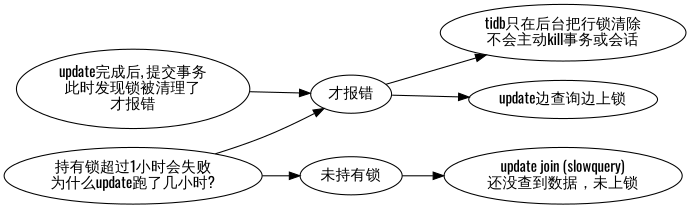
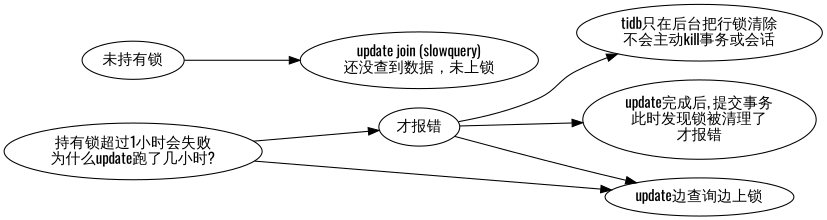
edge "update完成后, 提交事务 此时发现锁被清理了 才报错" -> "才报错": reversed
edge "持有锁超过1小时会失败 为什么update跑了几小时?" -> "未持有锁": now "持有锁超过1小时会失败 为什么update跑了几小时?" -> "update边查询边上锁"
